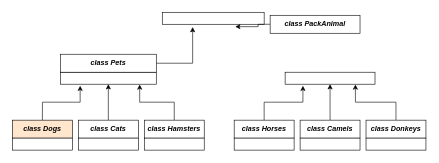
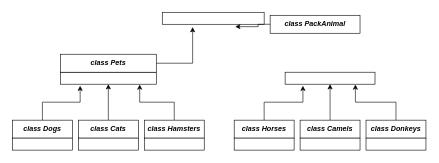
node "class Dogs": fillcolor #ffe6cc -> #ffffff
